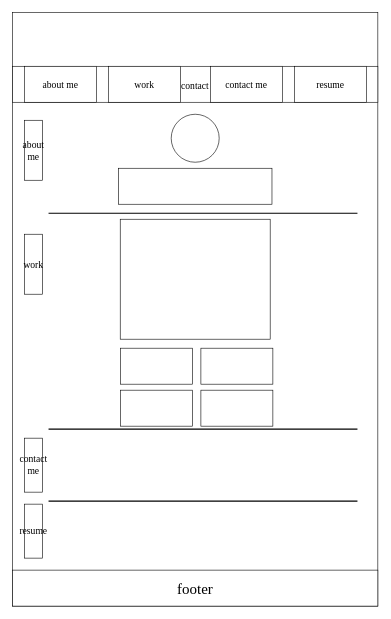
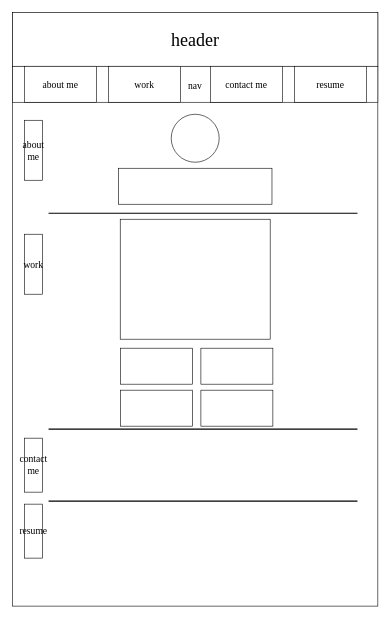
node "header": added
node "contact": label "contact" -> "nav"
node "footer": removed
